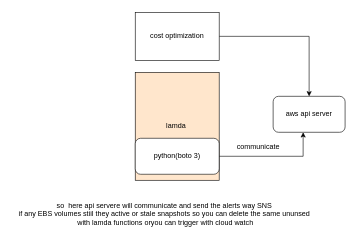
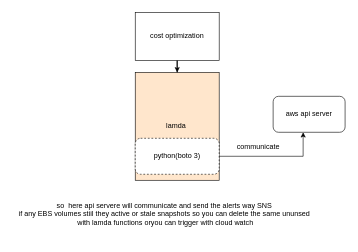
edge "cost optimization" -> "aws api server": now "cost optimization" -> "lamda"
node "python(boto 3)": style solid -> dashed
